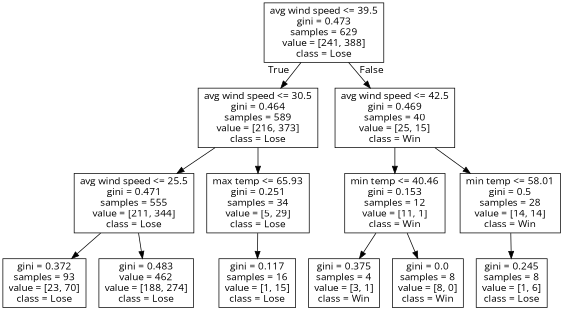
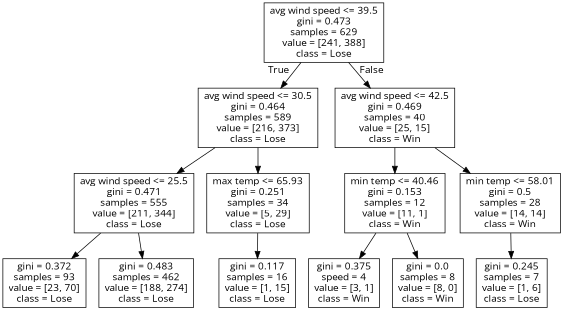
node "gini = 0.483 value = 462 value = [188, 274] class = Lose": label "gini = 0.483 value = 462 value = [188, 274] class = Lose" -> "gini = 0.483 samples = 462 value = [188, 274] class = Lose"
node "gini = 0.375 samples = 4 value = [3, 1] class = Win": label "gini = 0.375 samples = 4 value = [3, 1] class = Win" -> "gini = 0.375 speed = 4 value = [3, 1] class = Win"
node "gini = 0.245 samples = 8 value = [1, 6] class = Lose": label "gini = 0.245 samples = 8 value = [1, 6] class = Lose" -> "gini = 0.245 samples = 7 value = [1, 6] class = Lose"
